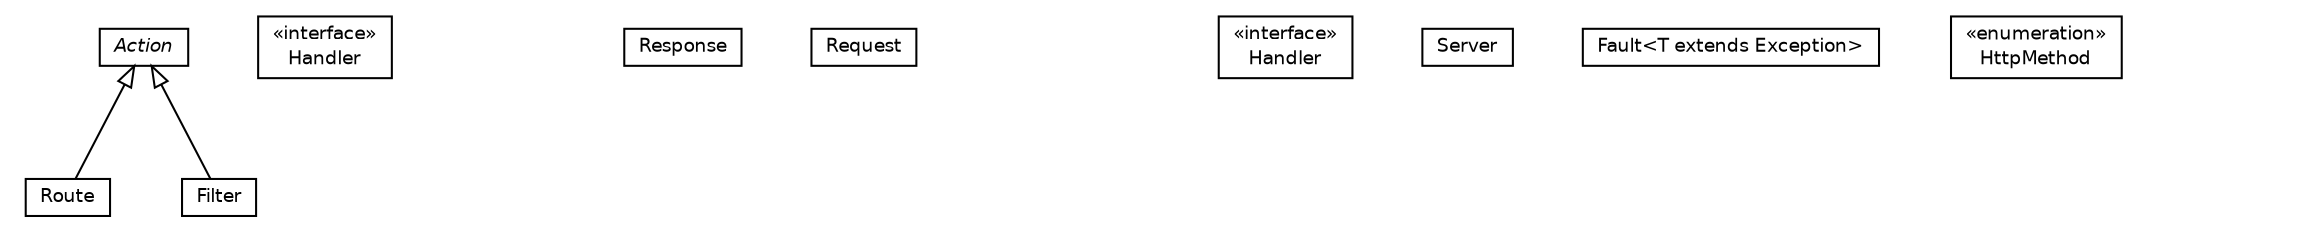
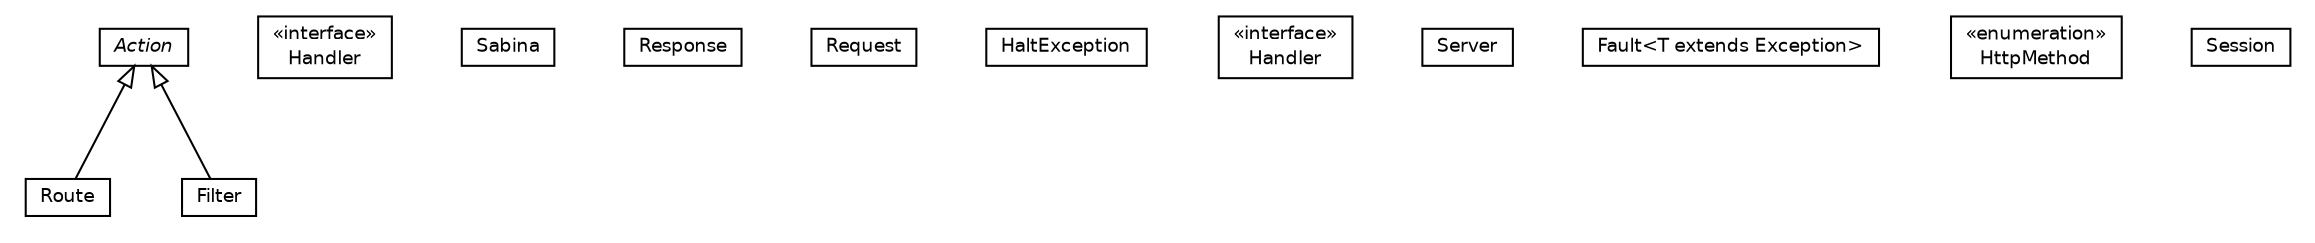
node "Sabina": added
node "HaltException": added
node "Session": added
